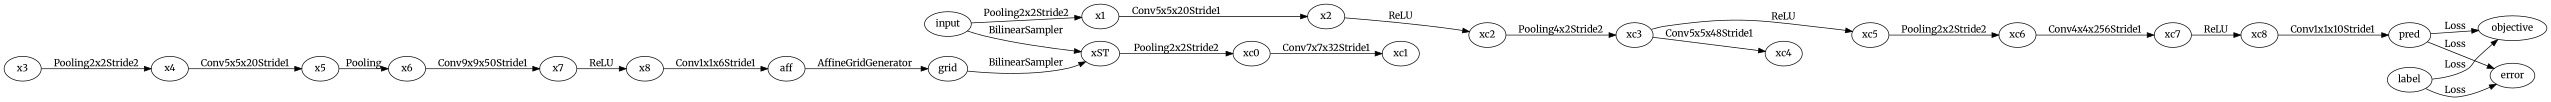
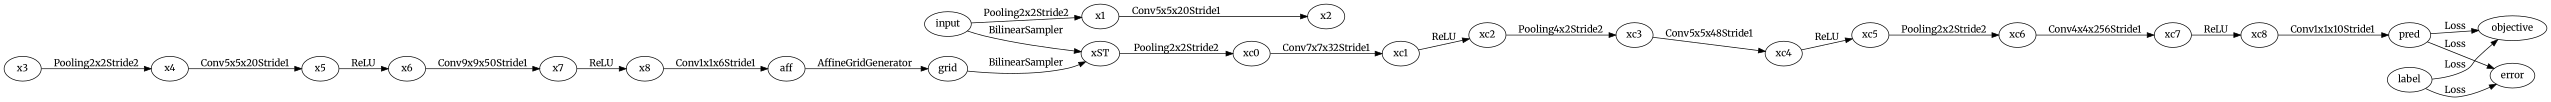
edge "xc3" -> "xc5": now "xc4" -> "xc5"
edge "x2" -> "xc2": now "xc1" -> "xc2"
edge "x5" -> "x6": label "Pooling" -> "ReLU"
